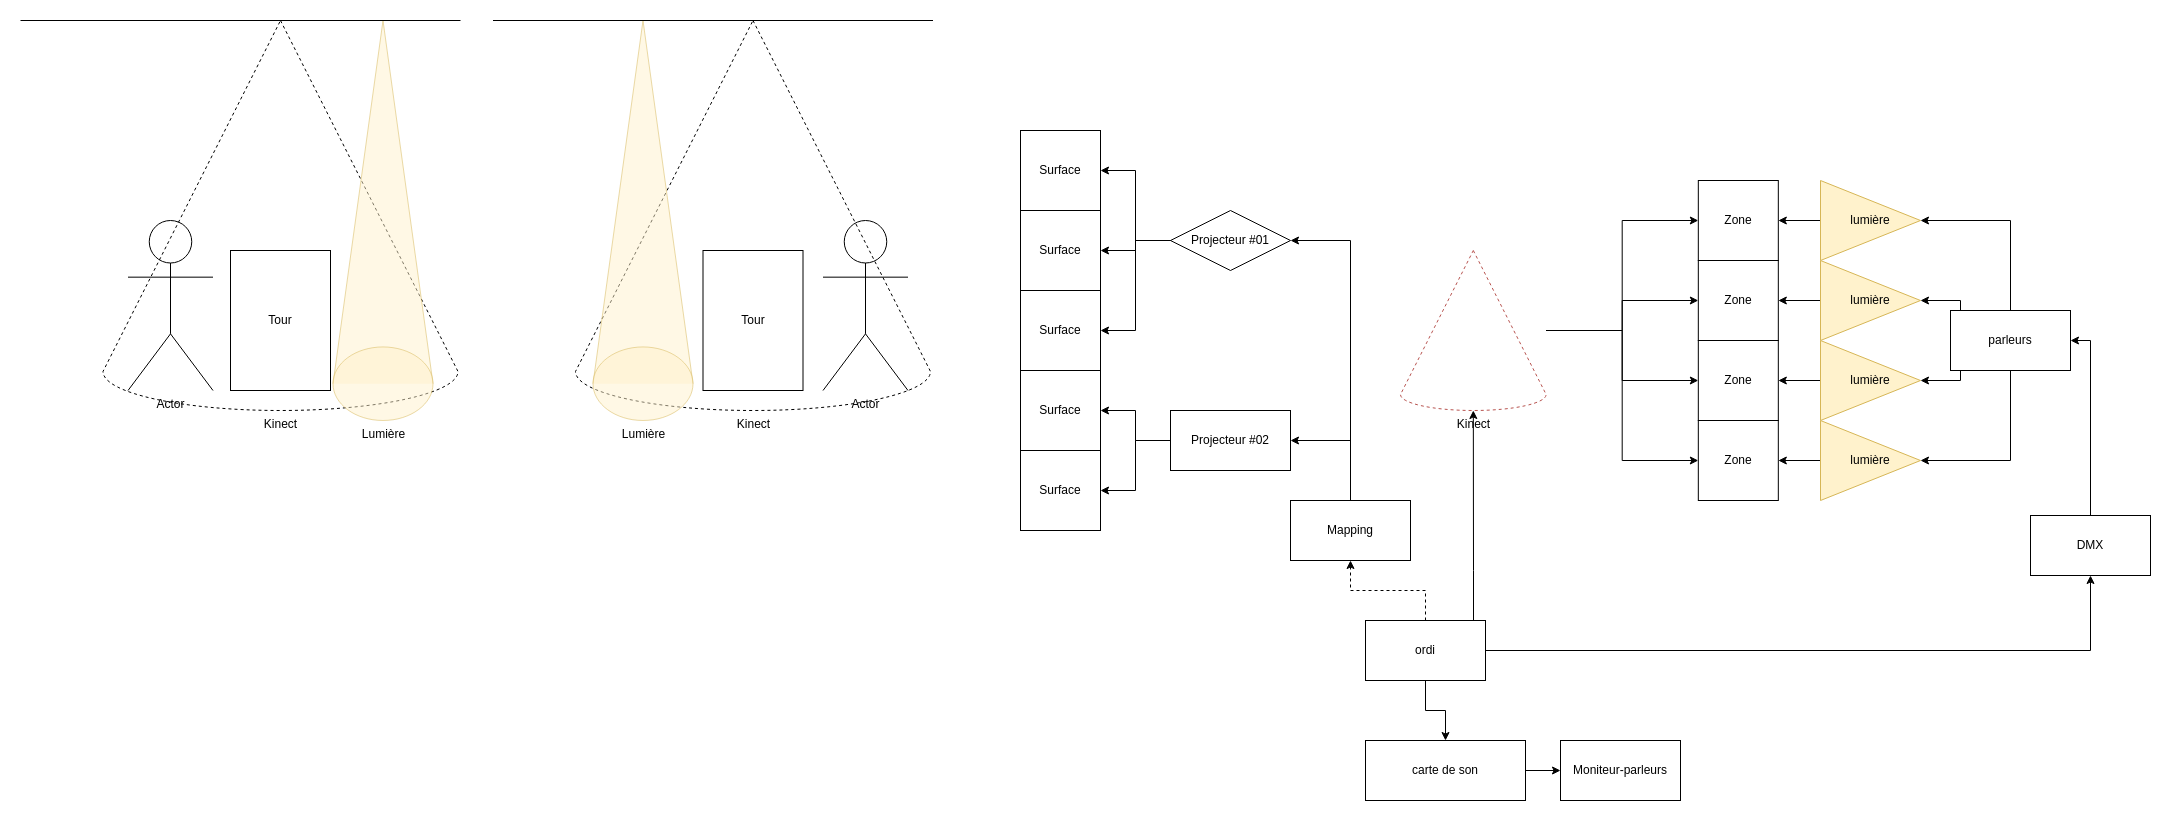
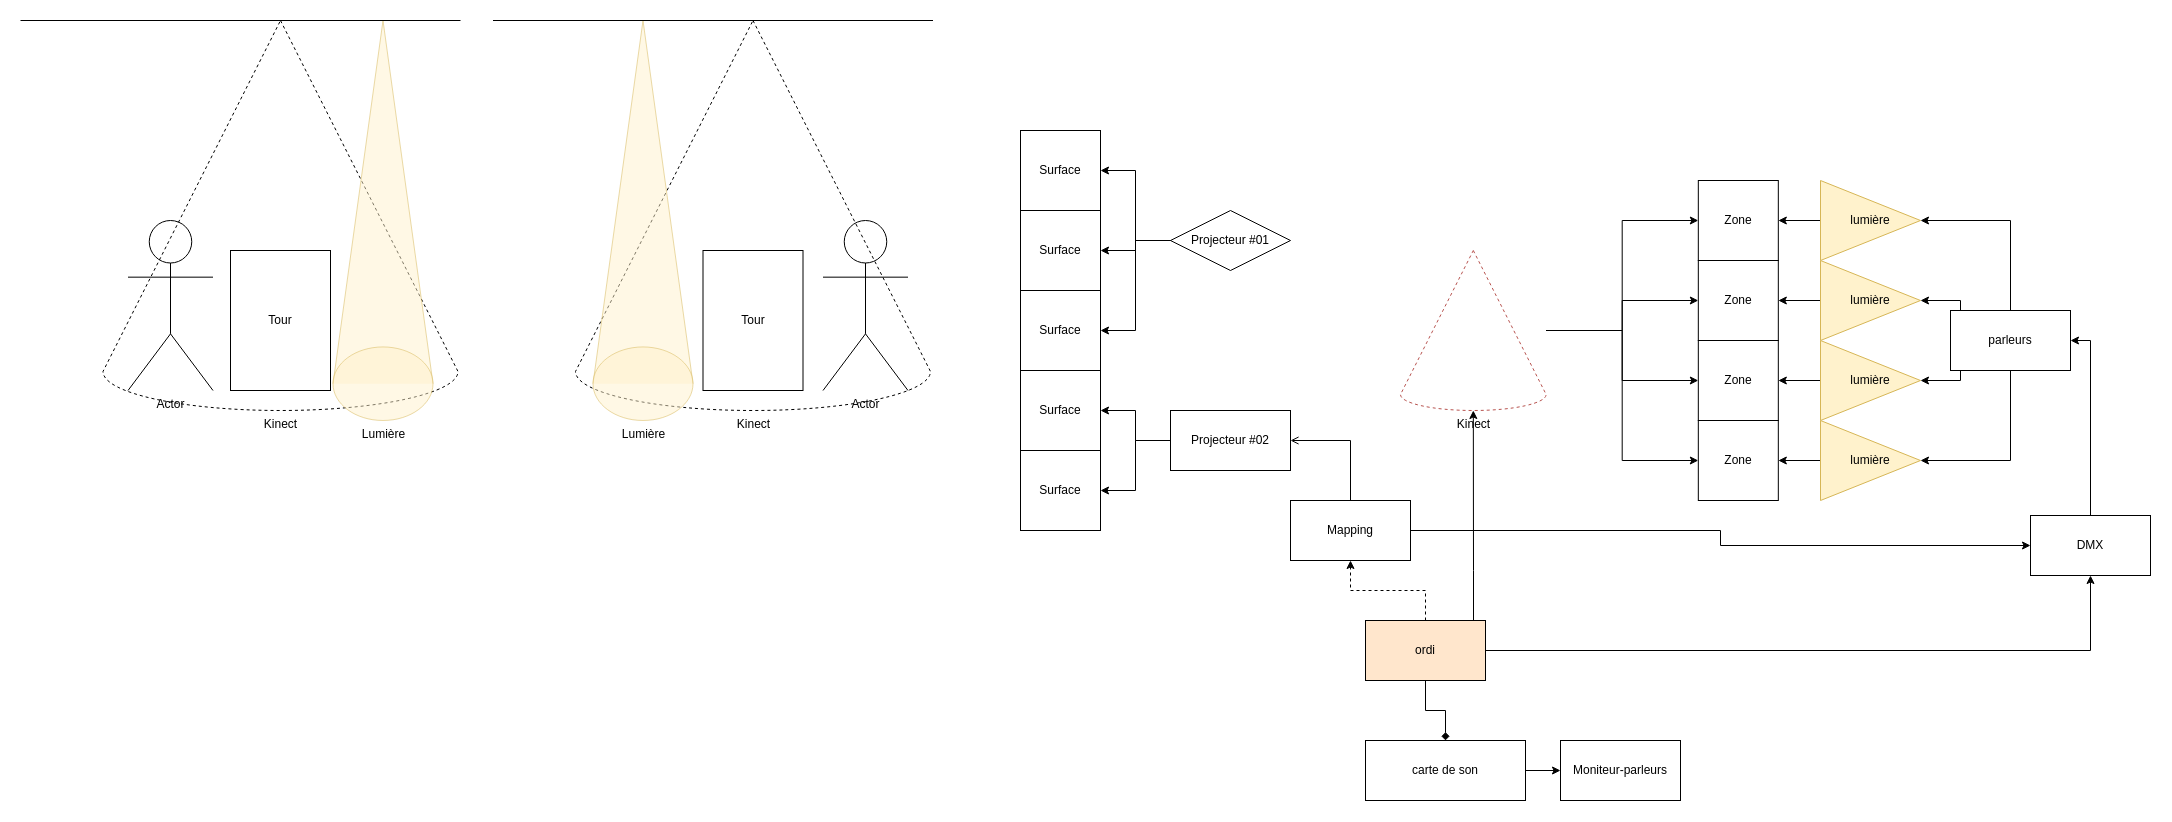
edge "Mapping" -> "Projecteur #01": now "Mapping" -> "DMX"
edge "Mapping" -> "Projecteur #02": arrowhead classic -> open
node "ordi": fillcolor #ffffff -> #ffe6cc
edge "ordi" -> "carte de son": arrowhead classic -> diamond
